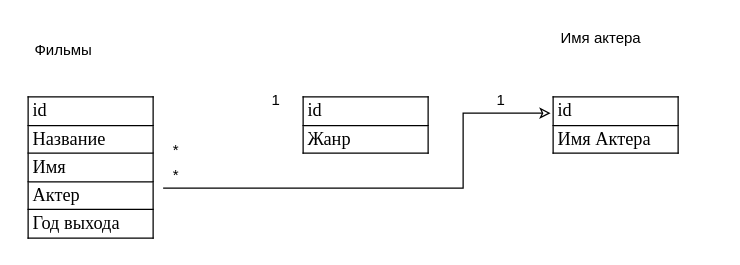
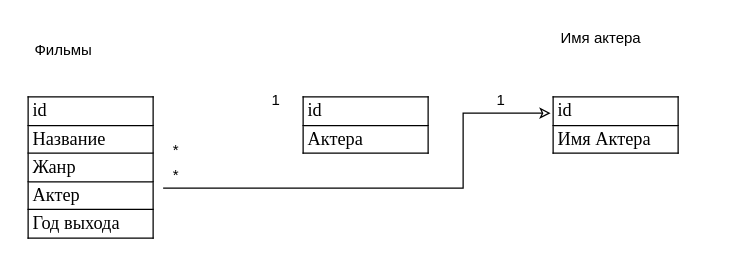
node "id Жанр": label "id Жанр" -> "id Актера"
node "id Название Имя Актер Год выхода": label "id Название Имя Актер Год выхода" -> "id Название Жанр Актер Год выхода"
